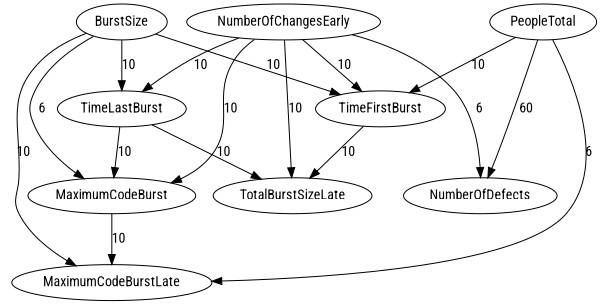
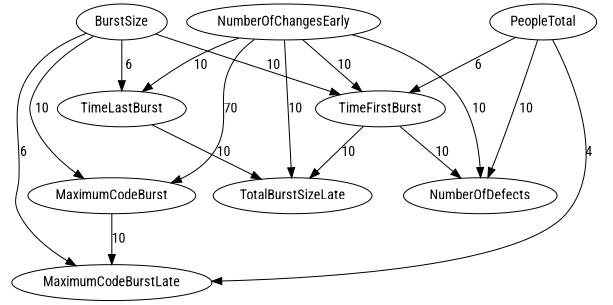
edge "BurstSize" -> "TimeLastBurst": label "10" -> "6"
edge "PeopleTotal" -> "TimeFirstBurst": label "10" -> "6"
edge "BurstSize" -> "MaximumCodeBurst": label "6" -> "10"
edge "NumberOfChangesEarly" -> "MaximumCodeBurst": label "10" -> "70"
edge "NumberOfChangesEarly" -> "NumberOfDefects": label "6" -> "10"
edge "PeopleTotal" -> "NumberOfDefects": label "60" -> "10"
edge "TimeLastBurst" -> "MaximumCodeBurst": removed, label "10"
edge "TimeFirstBurst" -> "NumberOfDefects": added, label "10"
edge "BurstSize" -> "MaximumCodeBurstLate": label "10" -> "6"
edge "PeopleTotal" -> "MaximumCodeBurstLate": label "6" -> "4"
